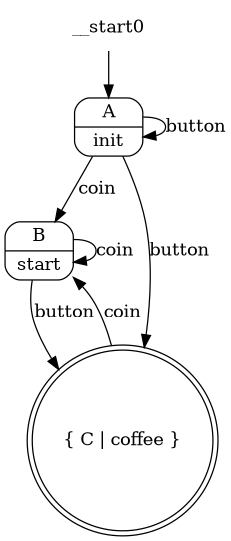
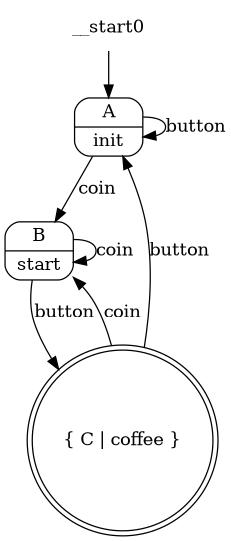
edge "A" -> "{ C | coffee }": reversed
